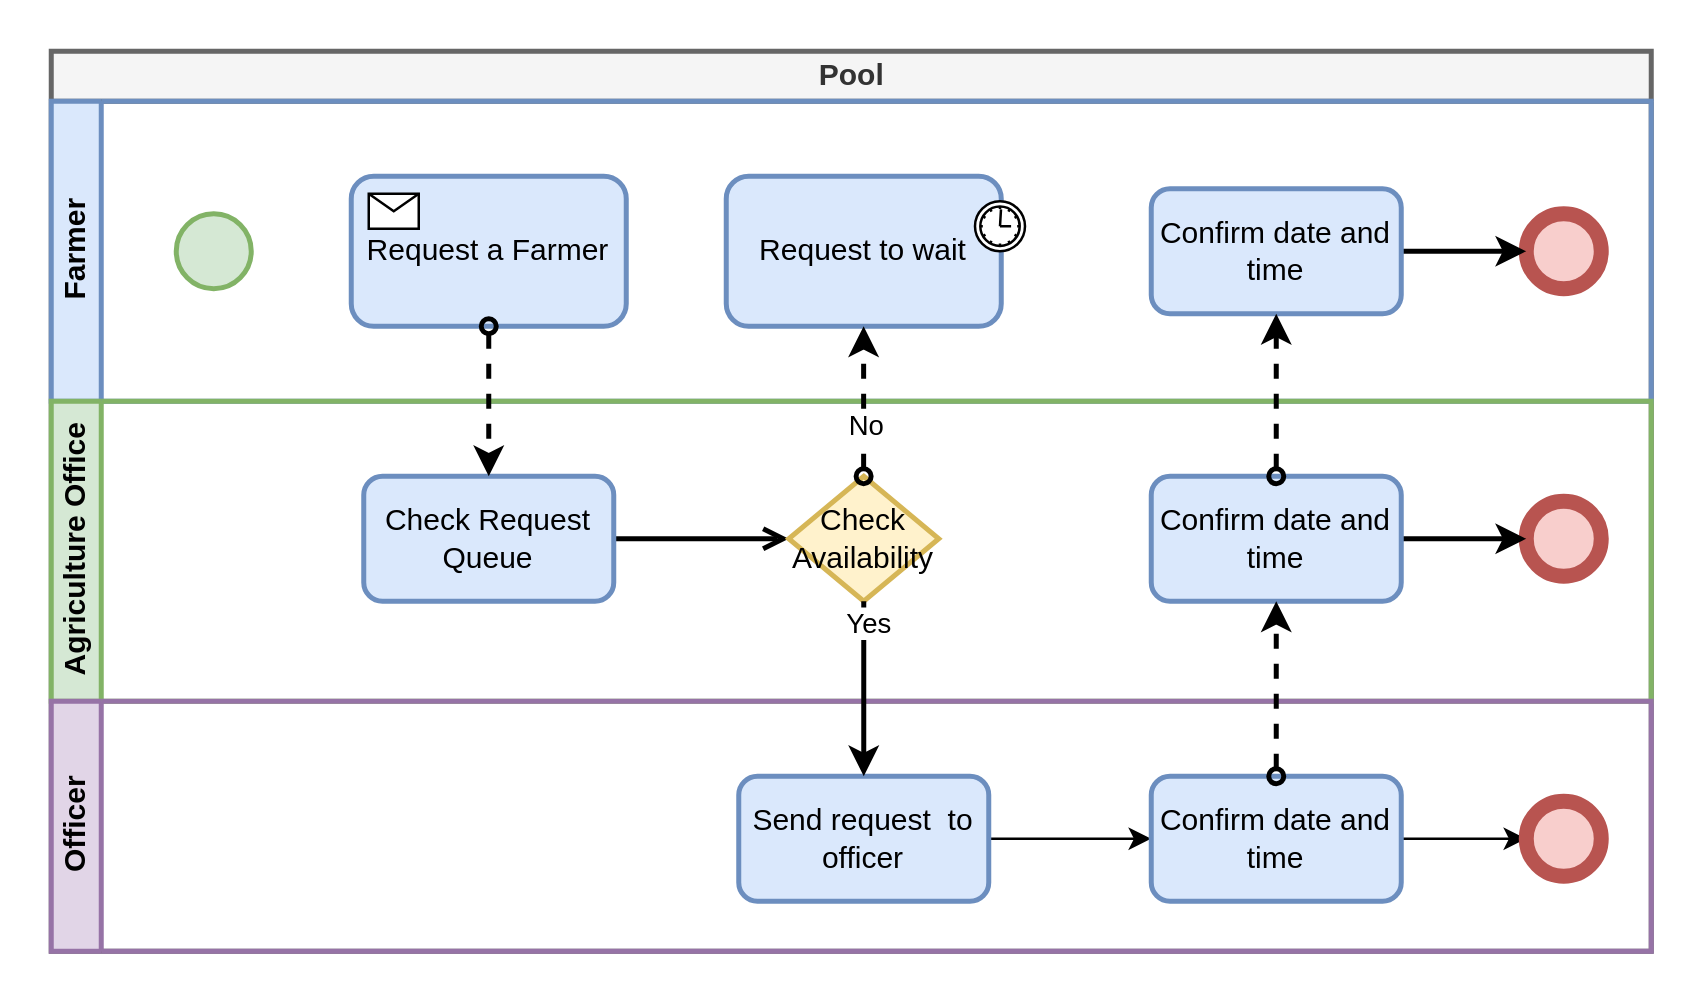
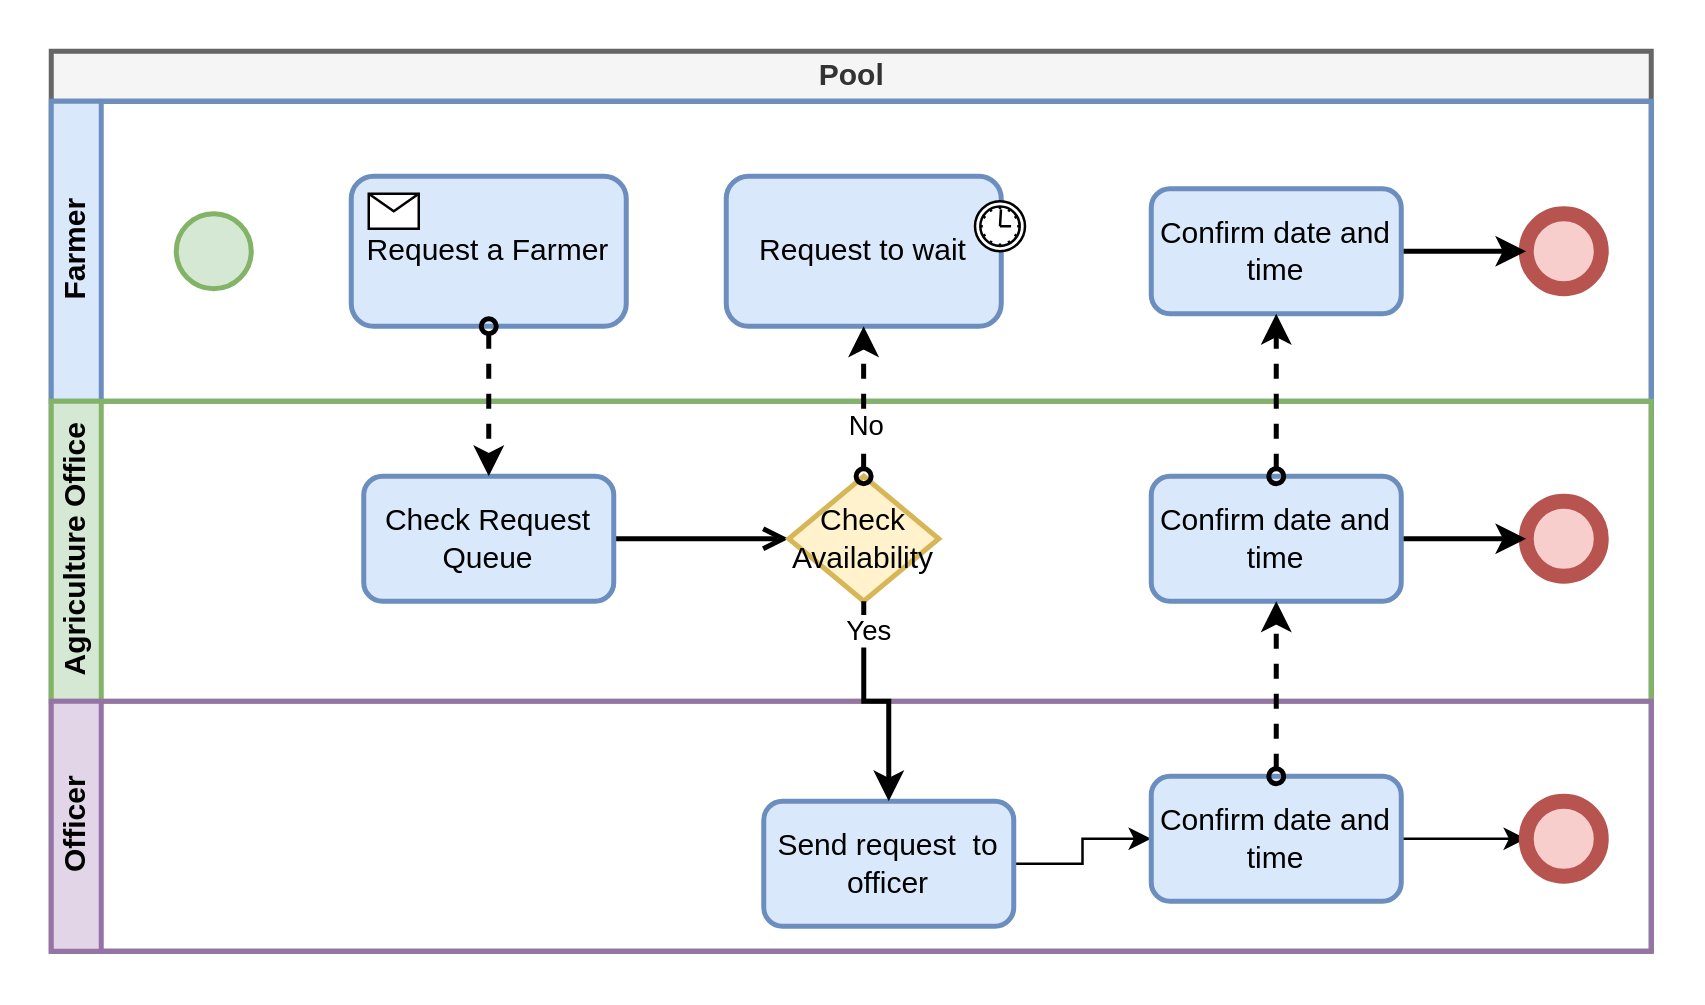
node "Send request to officer": moved (864, 839) -> (889, 864)
